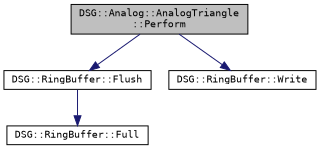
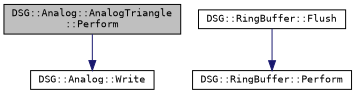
edge "DSG::Analog::AnalogTriangle ::Perform" -> "DSG::RingBuffer::Flush": removed
node "DSG::RingBuffer::Write": label "DSG::RingBuffer::Write" -> "DSG::Analog::Write"
node "DSG::RingBuffer::Full": label "DSG::RingBuffer::Full" -> "DSG::RingBuffer::Perform"
